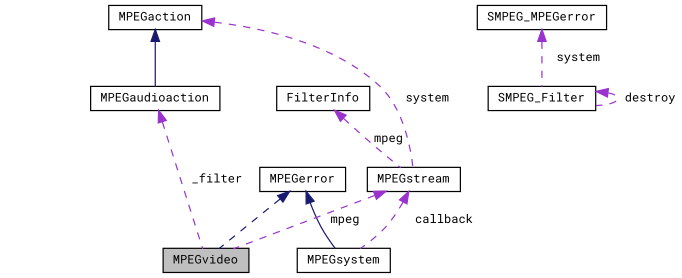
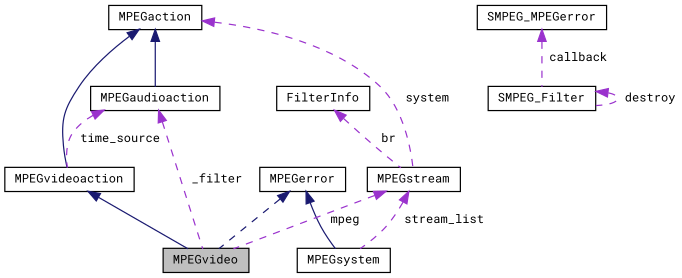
edge "SMPEG_Filter" -> "SMPEG_MPEGerror": label " system" -> " callback"
edge "MPEGstream" -> "FilterInfo": label " mpeg" -> " br"
node "MPEGvideoaction": added
edge "MPEGsystem" -> "MPEGstream": label " callback" -> " stream_list"
